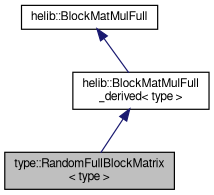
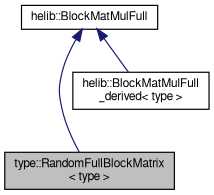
edge "type::RandomFullBlockMatrix < type >" -> "helib::BlockMatMulFull _derived< type >": now "type::RandomFullBlockMatrix < type >" -> "helib::BlockMatMulFull"
